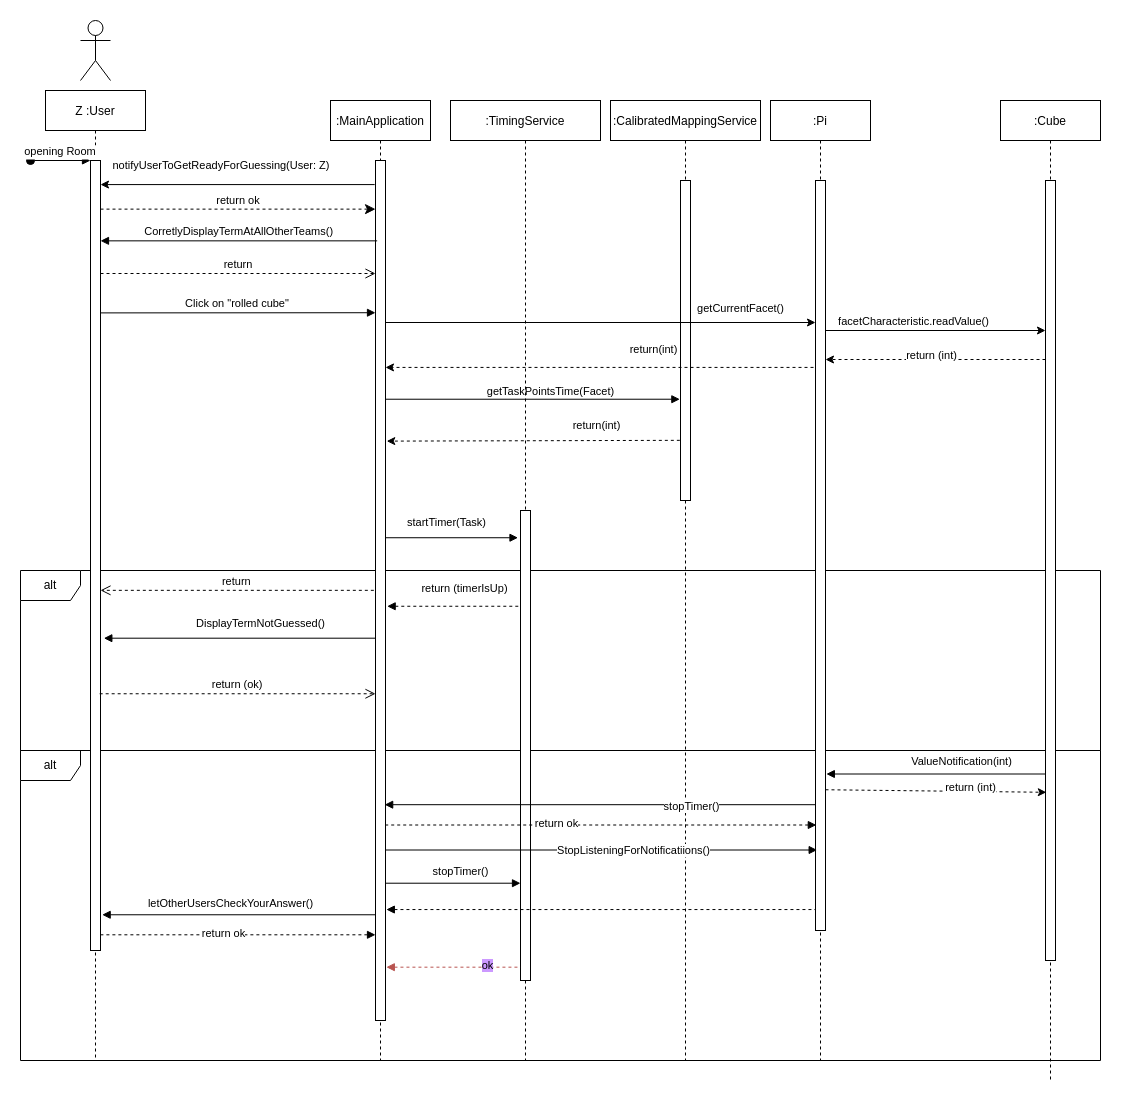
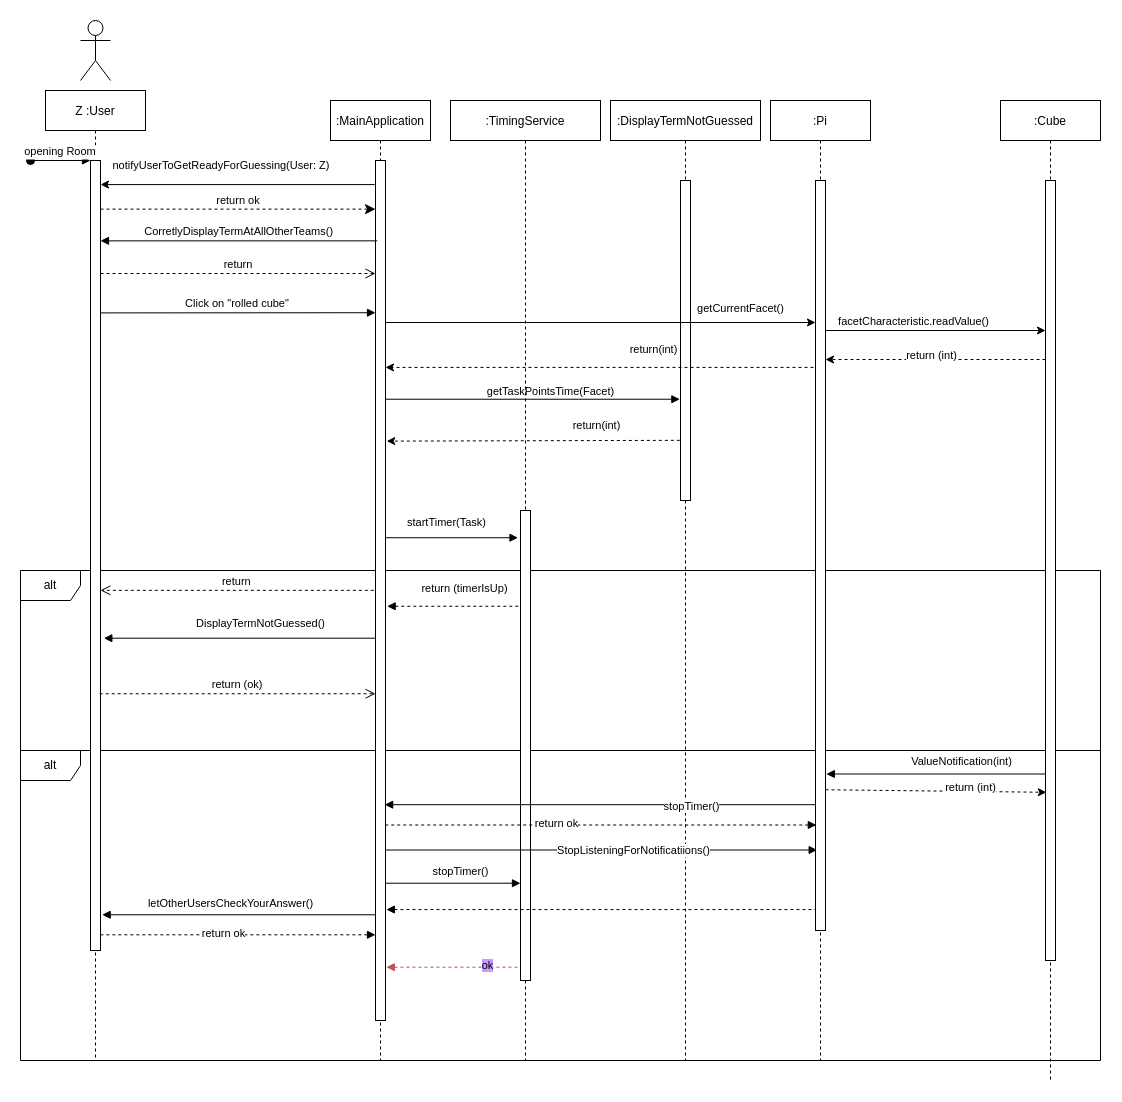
node ":CalibratedMappingService": label ":CalibratedMappingService" -> ":DisplayTermNotGuessed"
